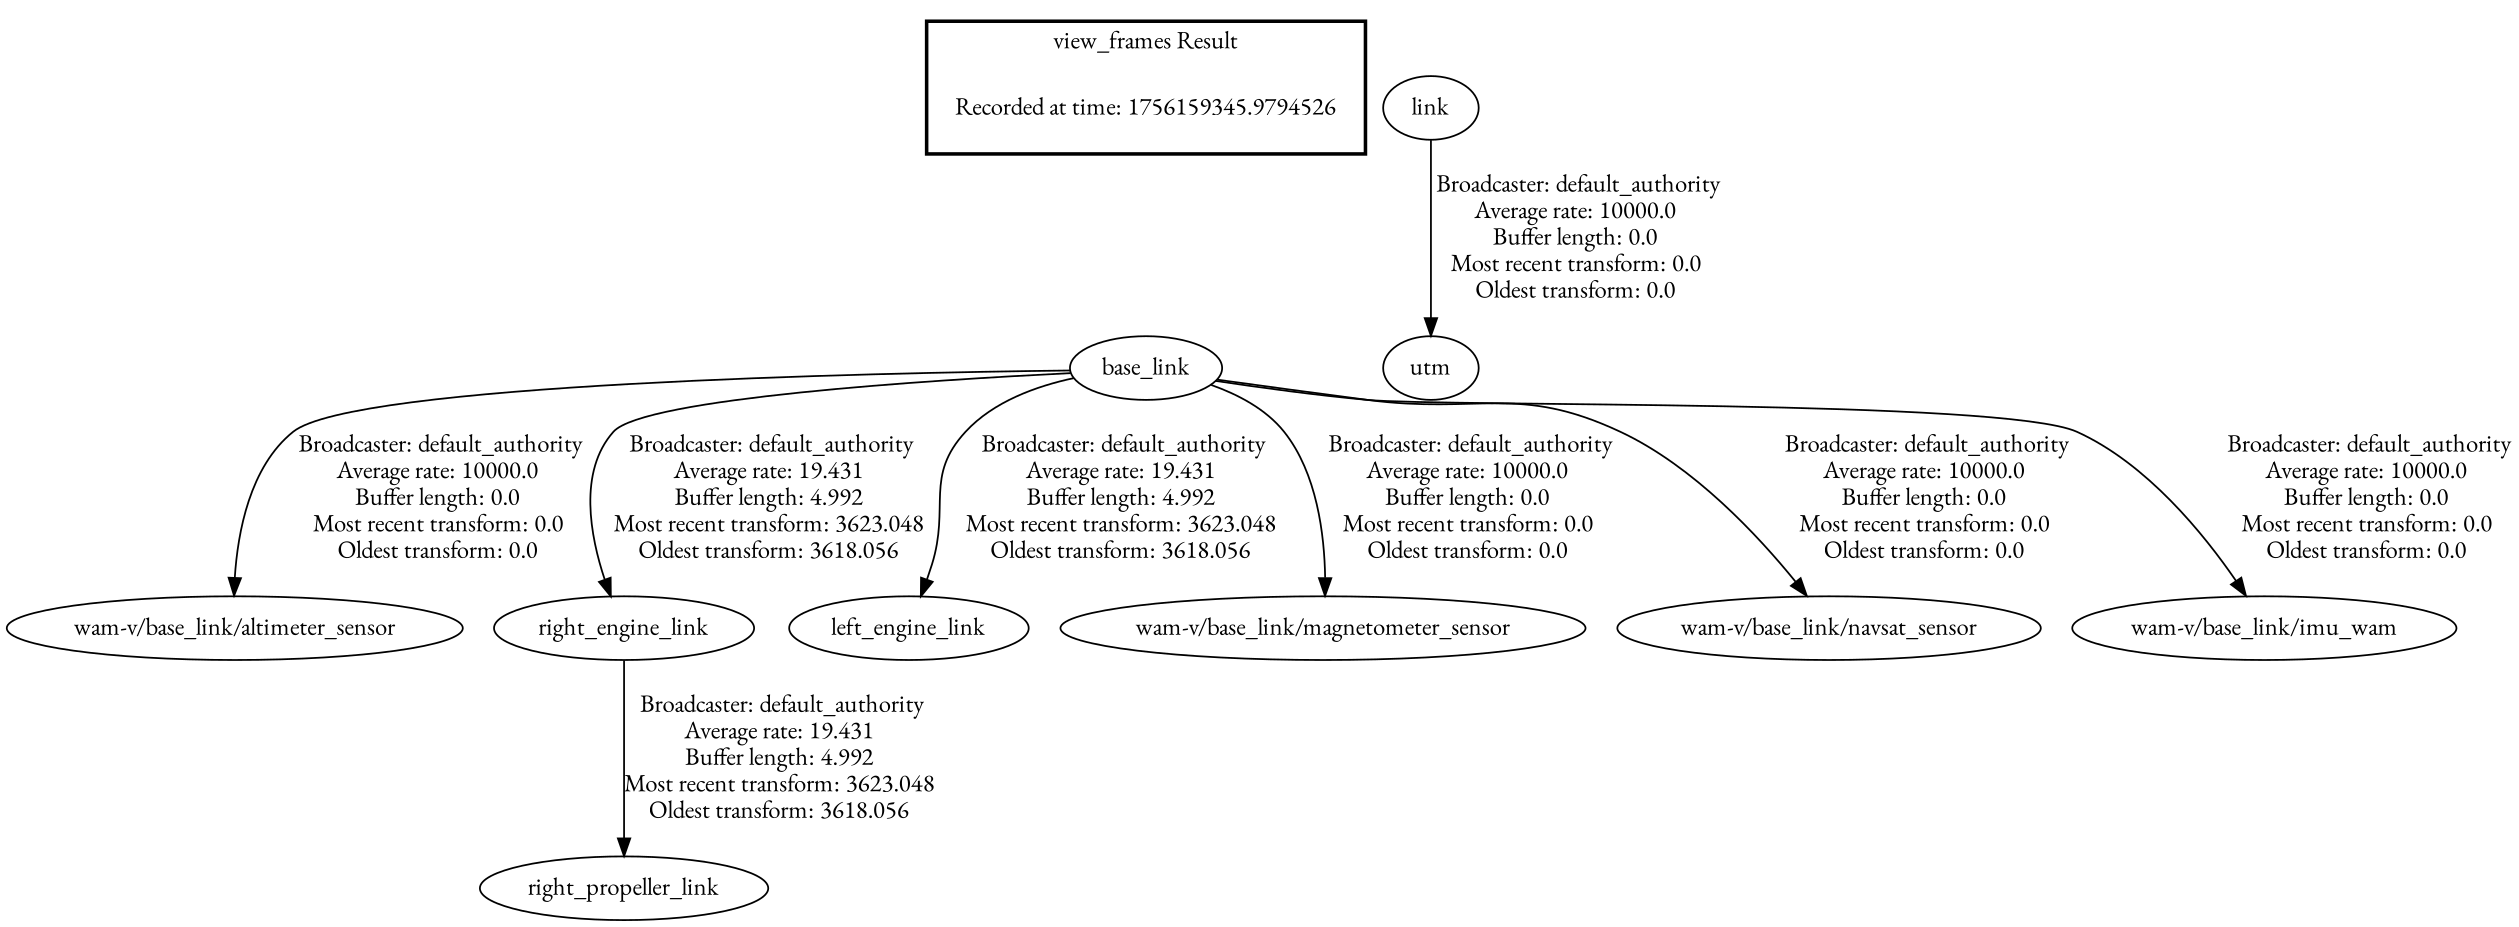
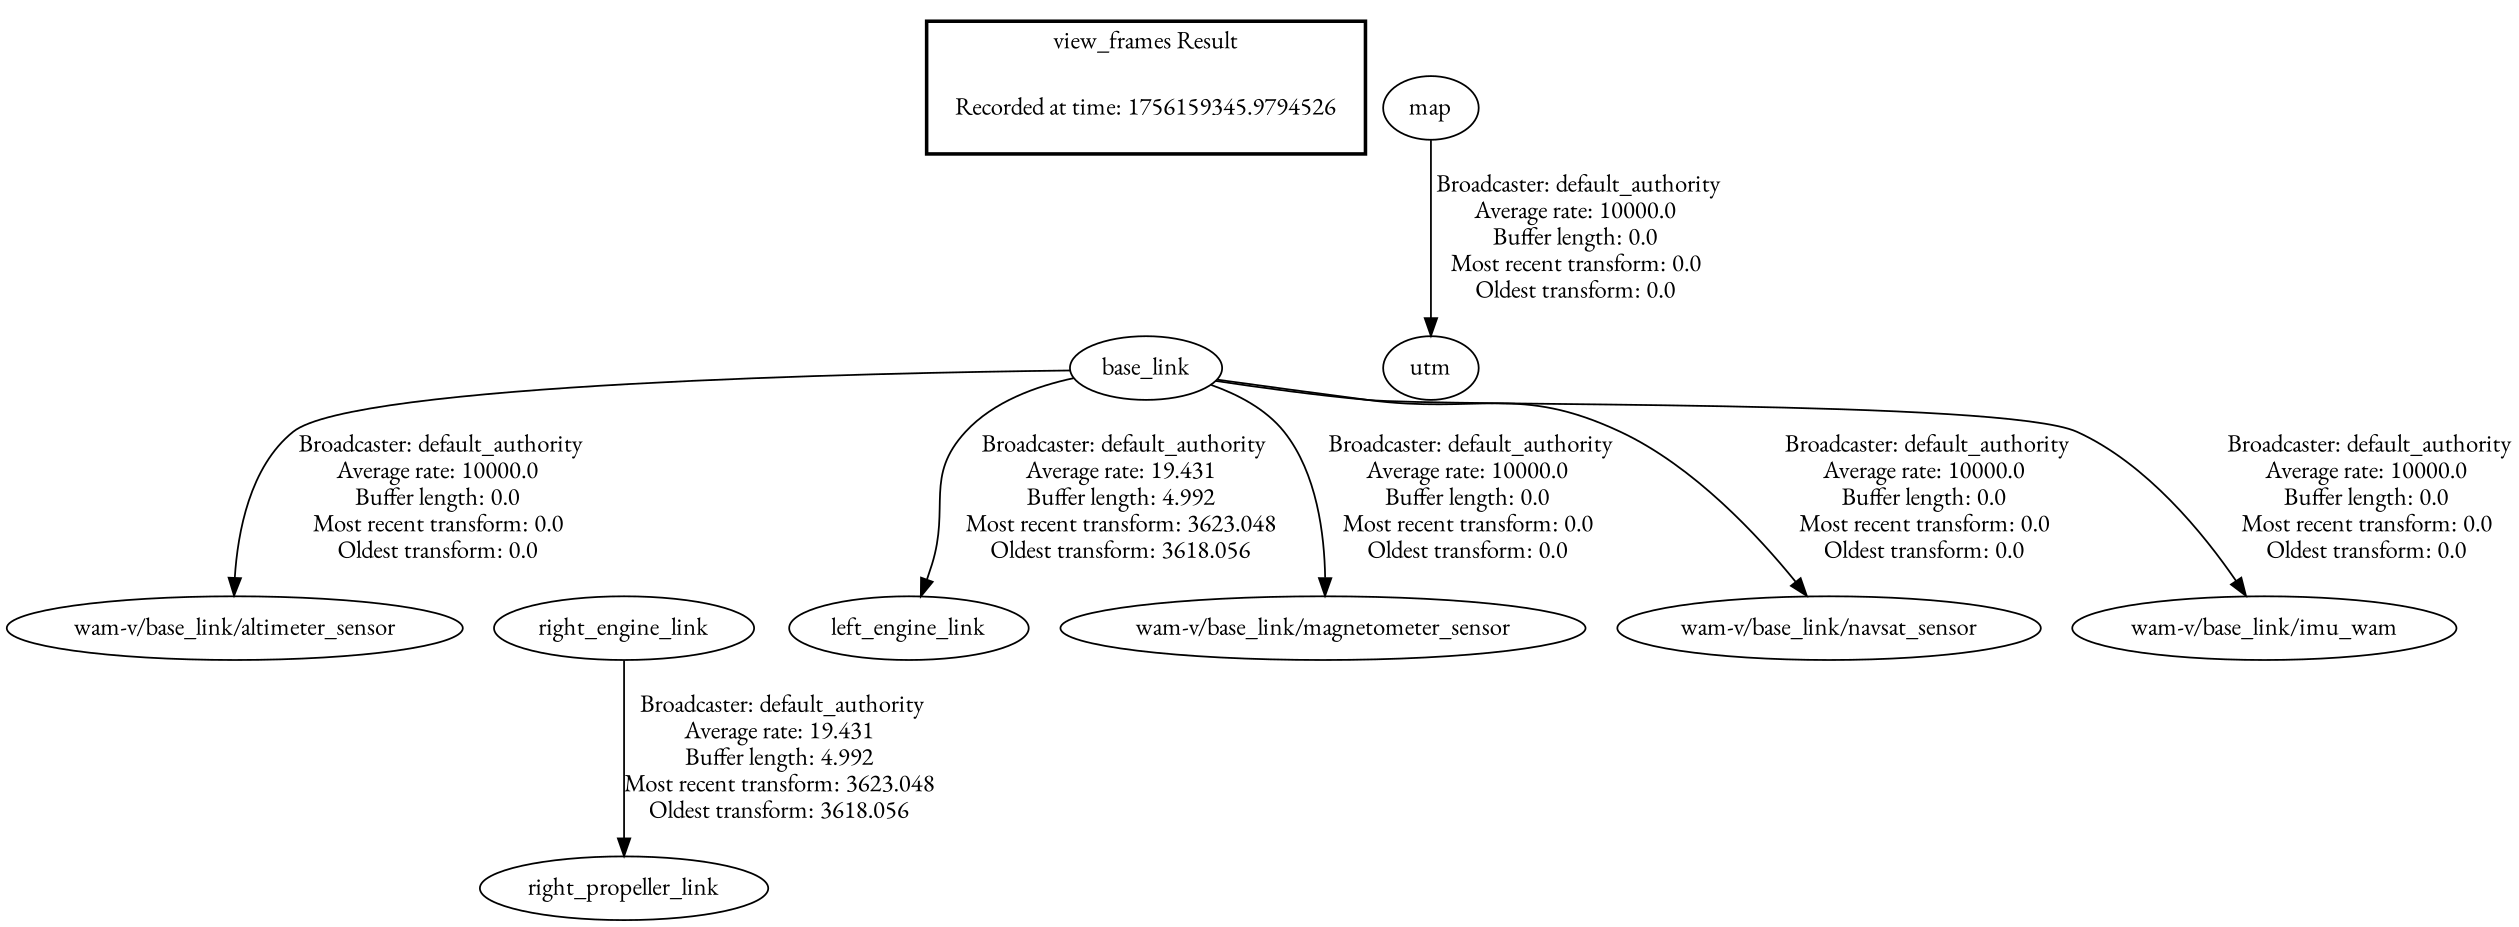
node "link": label "link" -> "map"
edge "base_link" -> "right_engine_link": removed, label "Broadcaster: default_authority Average rate: 19.431 Buffer length: 4.992 Most recent transform: 3623.048 Oldest transform: 3618.056"
